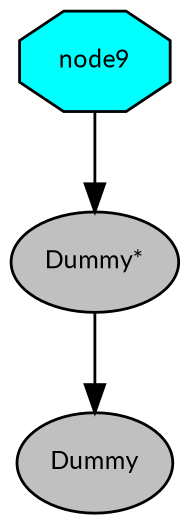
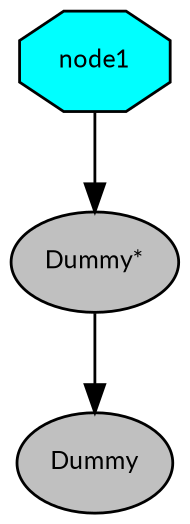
node "node9": label "node9" -> "node1"
